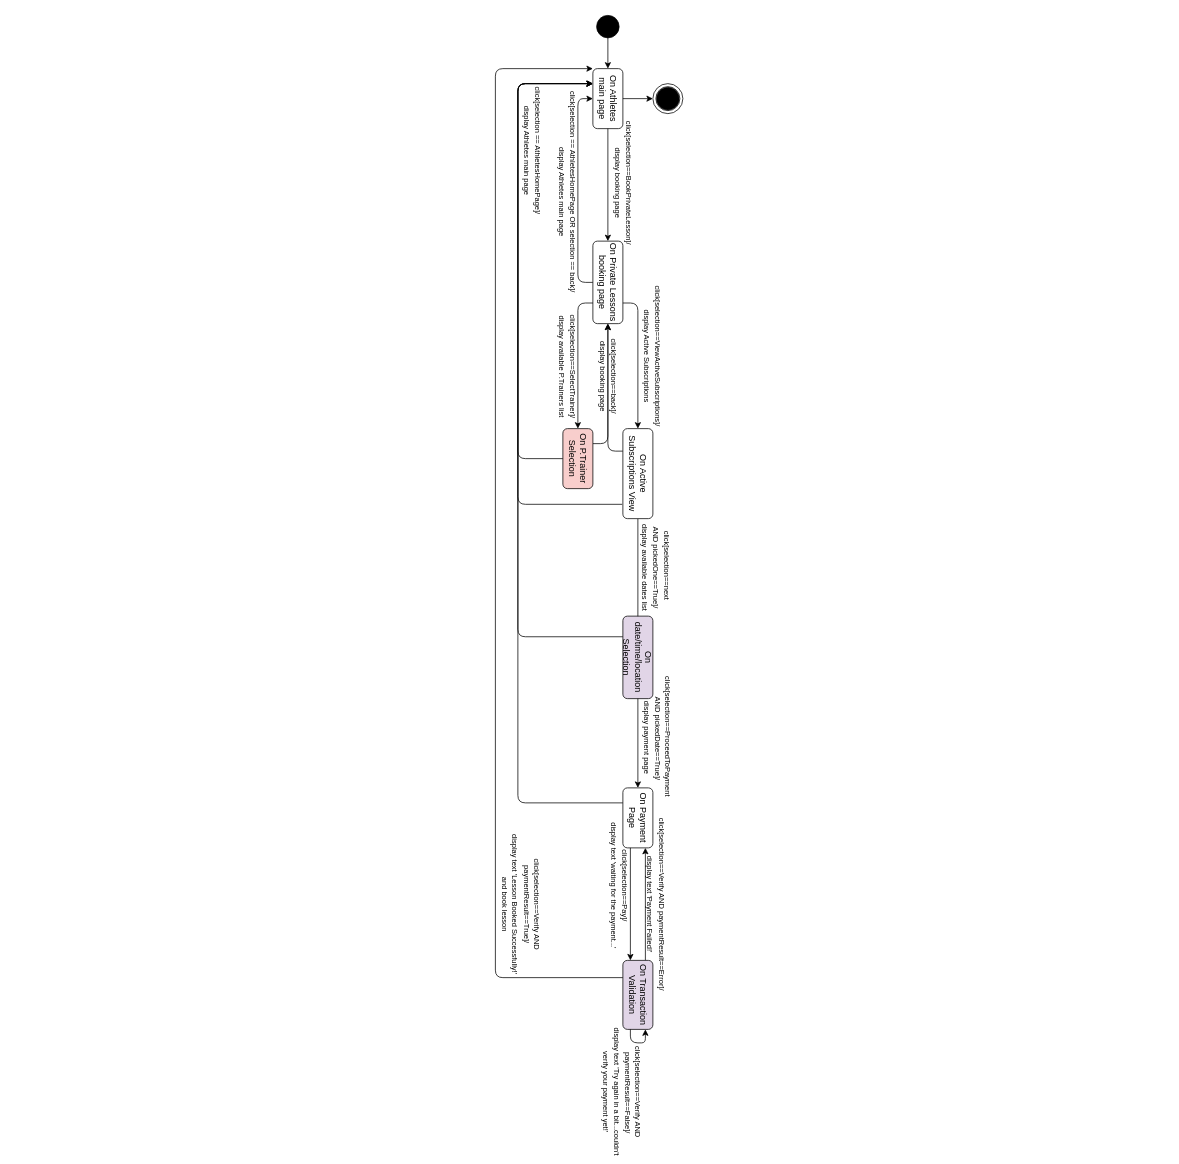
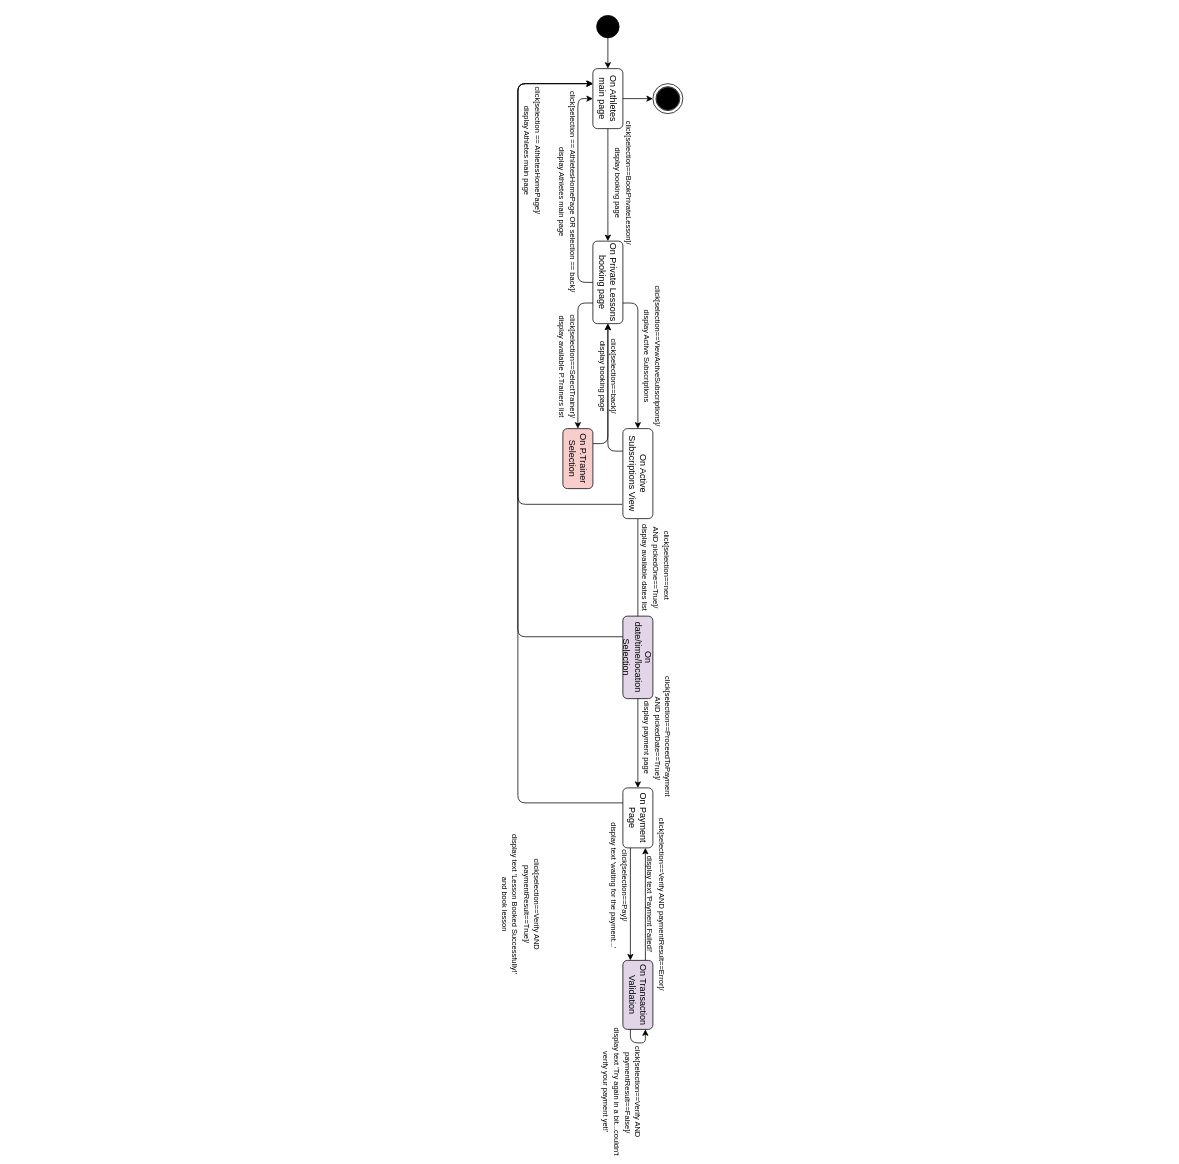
edge "On P.Trainer Selection" -> "On Athletes main page": removed
edge "On Transaction Validation" -> "On Athletes main page": removed
